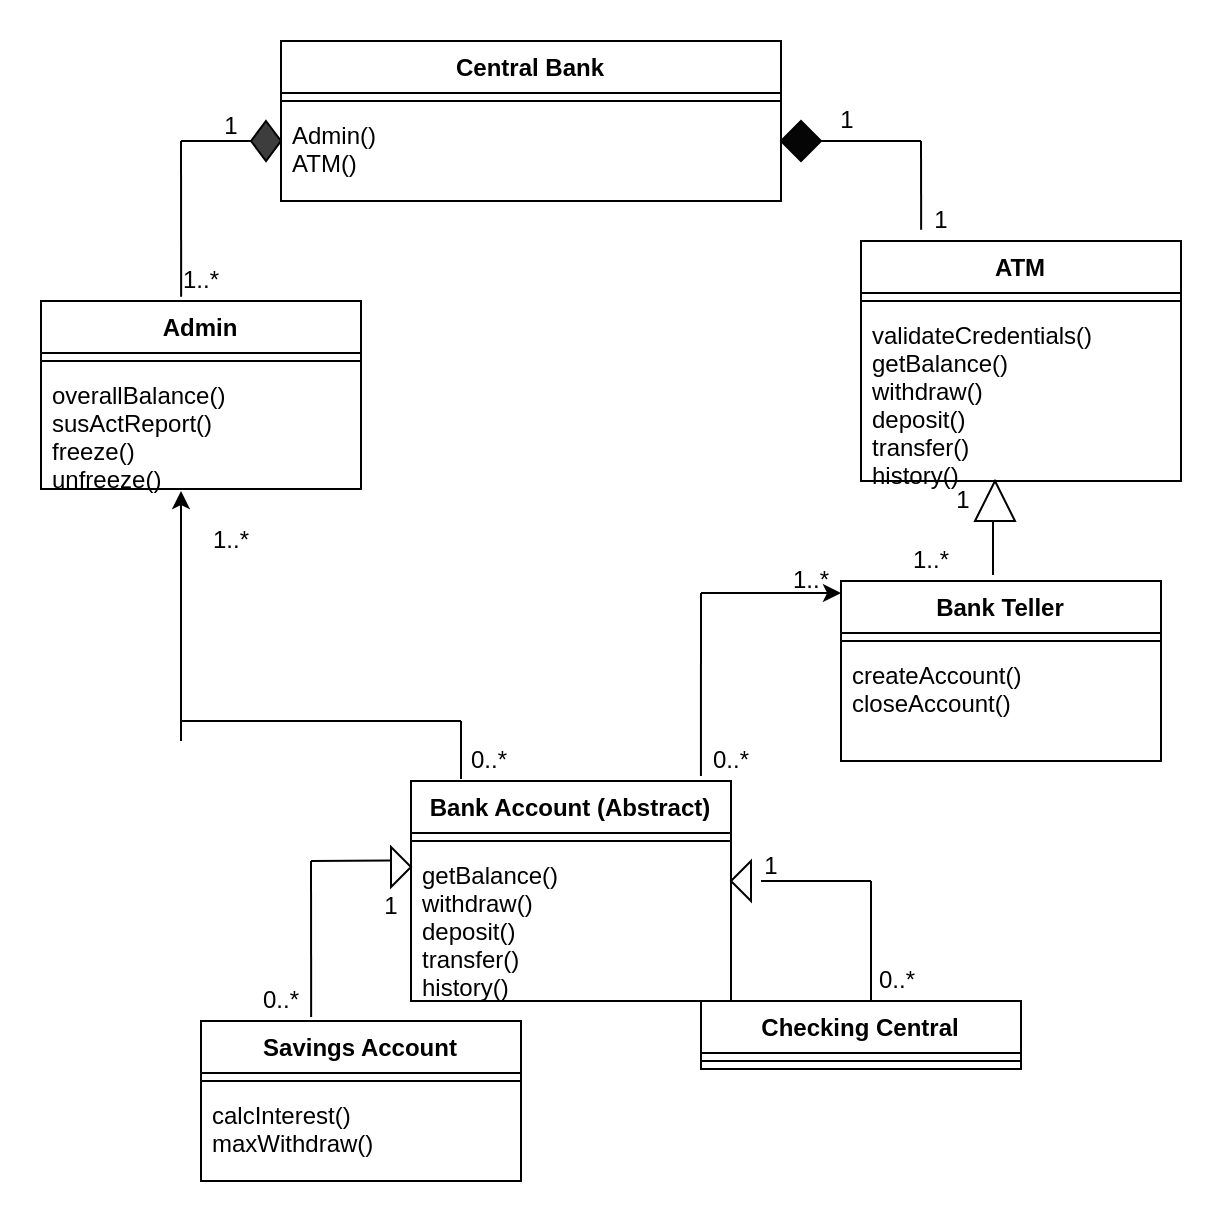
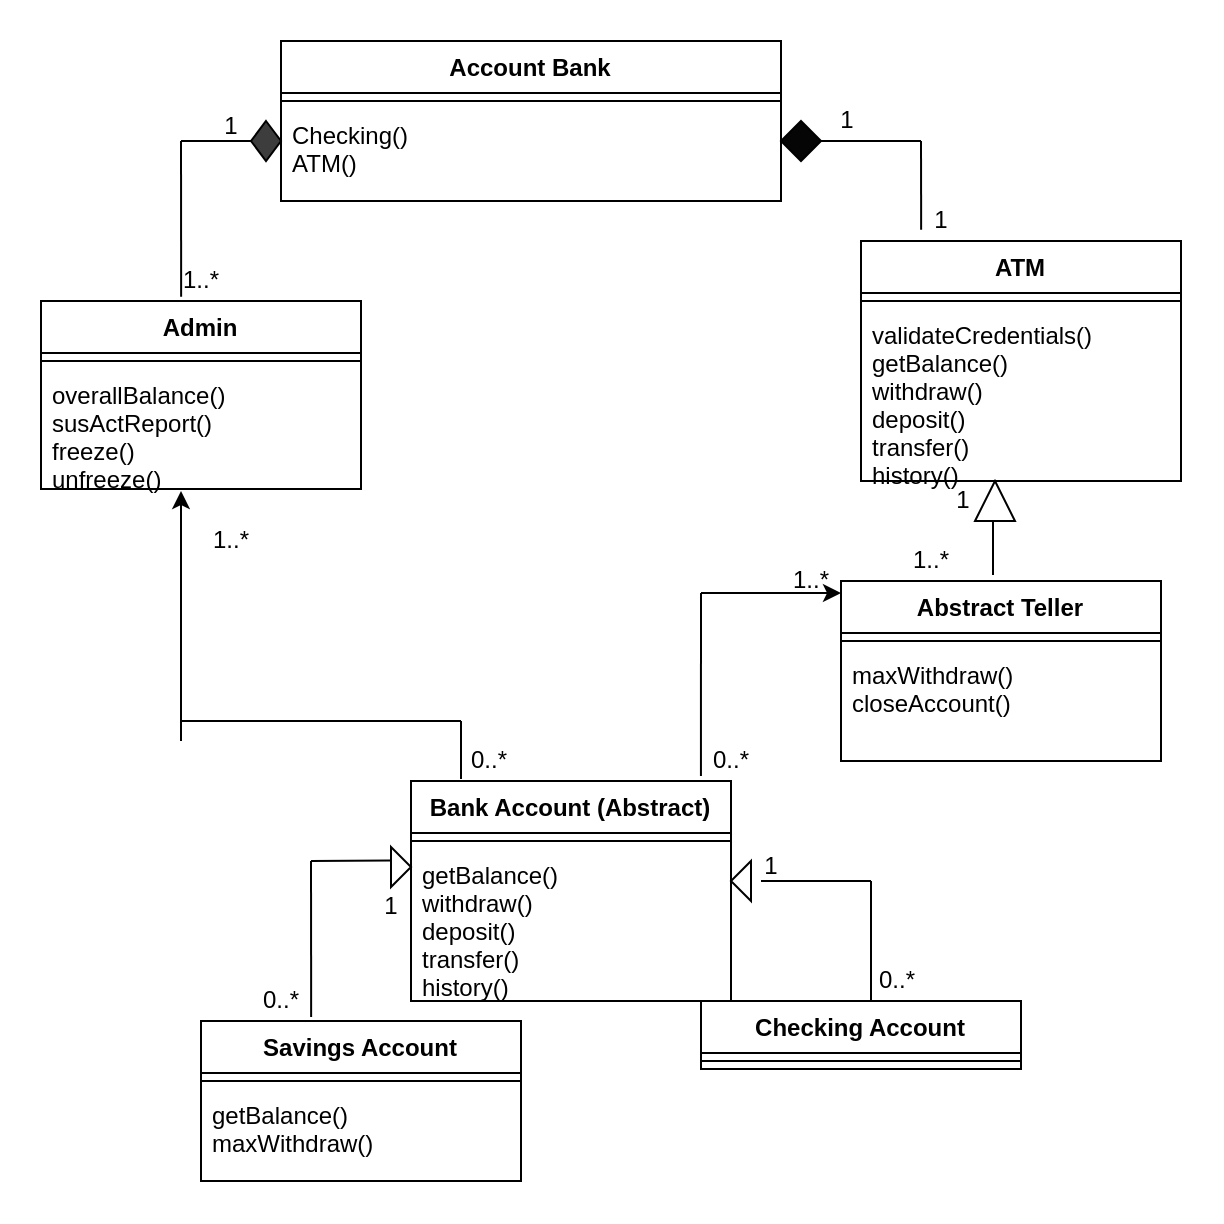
node "Central Bank": label "Central Bank" -> "Account Bank"
node "Admin() ATM()": label "Admin() ATM()" -> "Checking() ATM()"
node "Bank Teller": label "Bank Teller" -> "Abstract Teller"
node "createAccount() closeAccount()": label "createAccount() closeAccount()" -> "maxWithdraw() closeAccount()"
node "Checking Central": label "Checking Central" -> "Checking Account"
node "calcInterest() maxWithdraw()": label "calcInterest() maxWithdraw()" -> "getBalance() maxWithdraw()"
